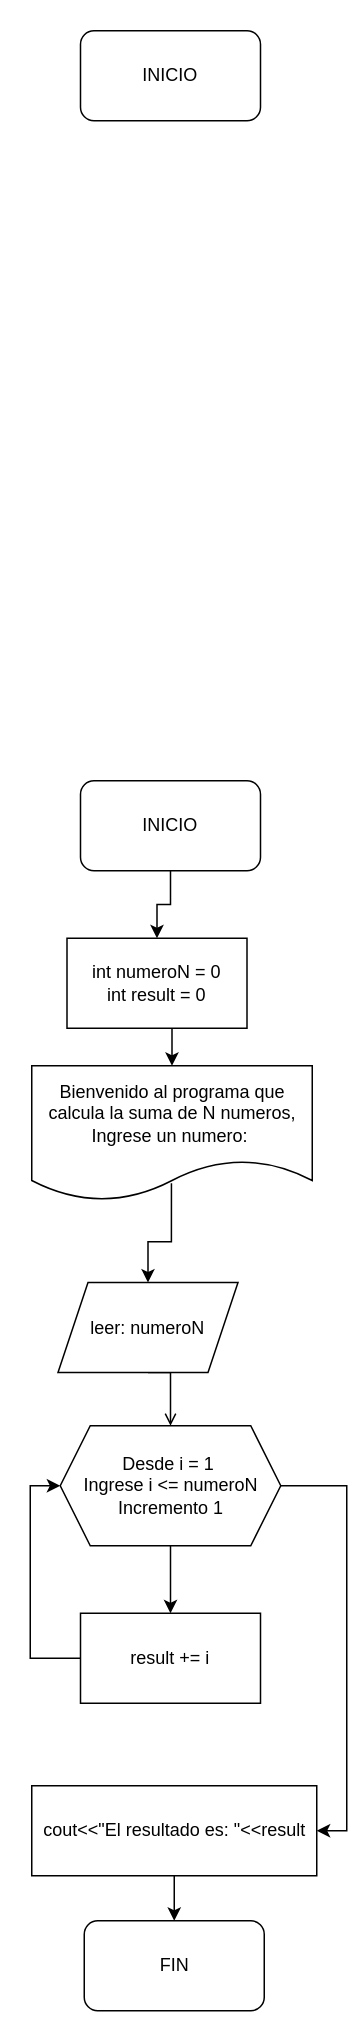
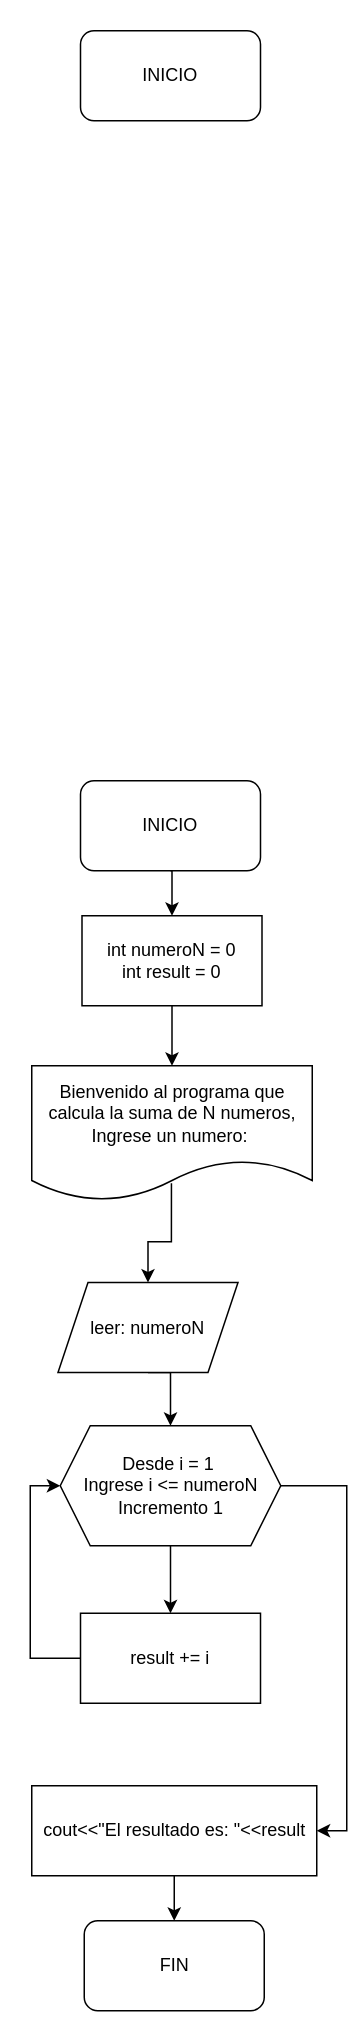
node "int numeroN = 0 int result = 0": moved (157, 983) -> (172, 961)
edge "leer: numeroN" -> "Desde i = 1 Ingrese i <= numeroN Incremento 1": arrowhead open -> classic
